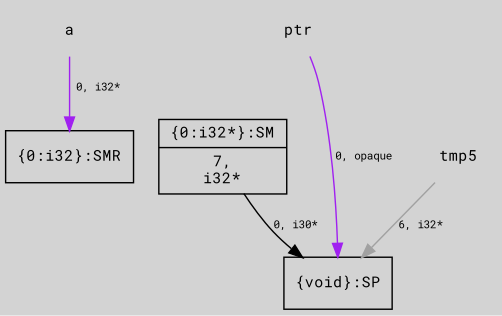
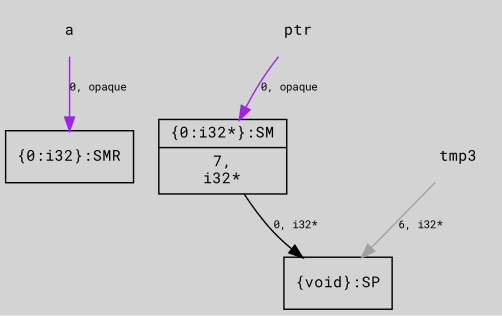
edge "a" -> "{0:i32}:SMR": label "0, i32*" -> "0, opaque"
edge "ptr" -> "{void}:SP": now "ptr" -> "{0:i32*}:SM"
node "tmp5": label "tmp5" -> "tmp3"
edge "{0:i32*}:SM" -> "{void}:SP": label "0, i30*" -> "0, i32*"
